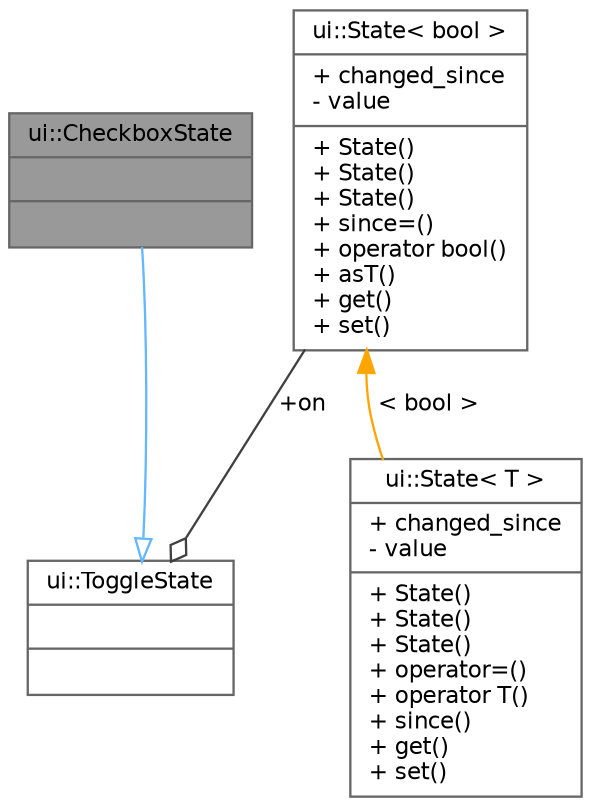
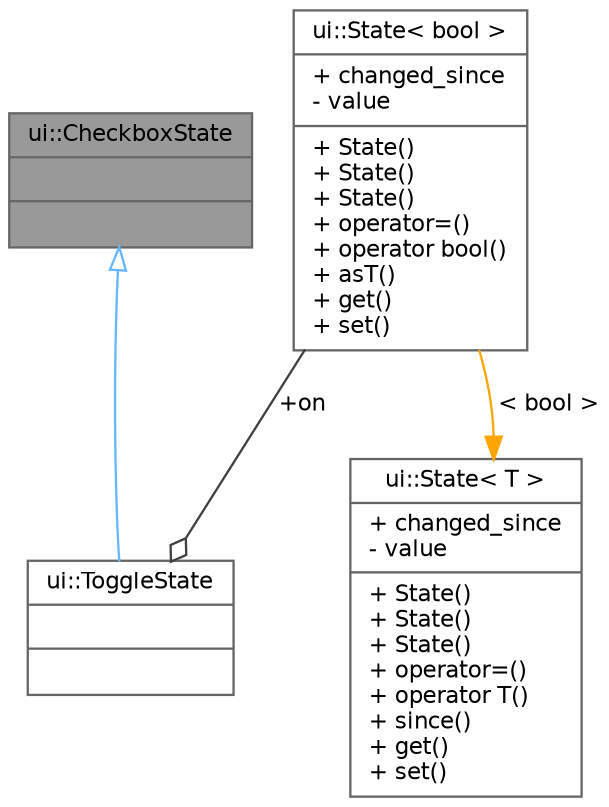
node "ui::State< bool >": text "+ since=()" -> "+ operator=()"
edge "ui::CheckboxState" -> "ui::ToggleState": reversed
edge "ui::State< T >" -> "ui::State< bool >": reversed
